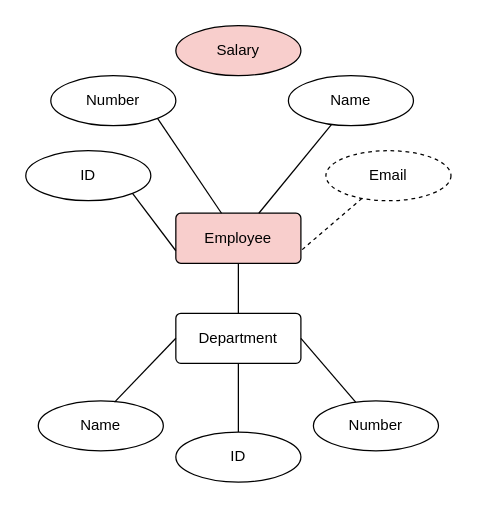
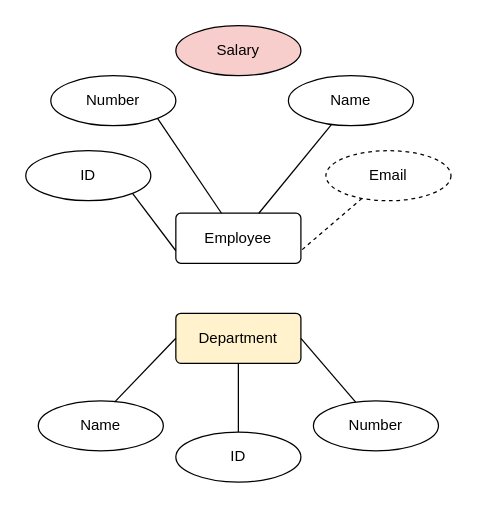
node "Employee": fillcolor #f8cecc -> #ffffff
edge "Employee" -- "Department": removed
node "Department": fillcolor #ffffff -> #fff2cc
